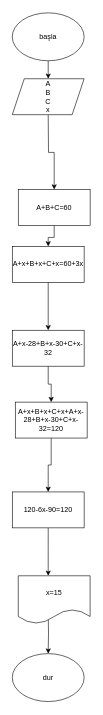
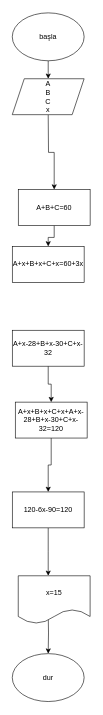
edge "A+x+B+x+C+x=60+3x" -> "A+x-28+B+x-30+C+x-32": removed
